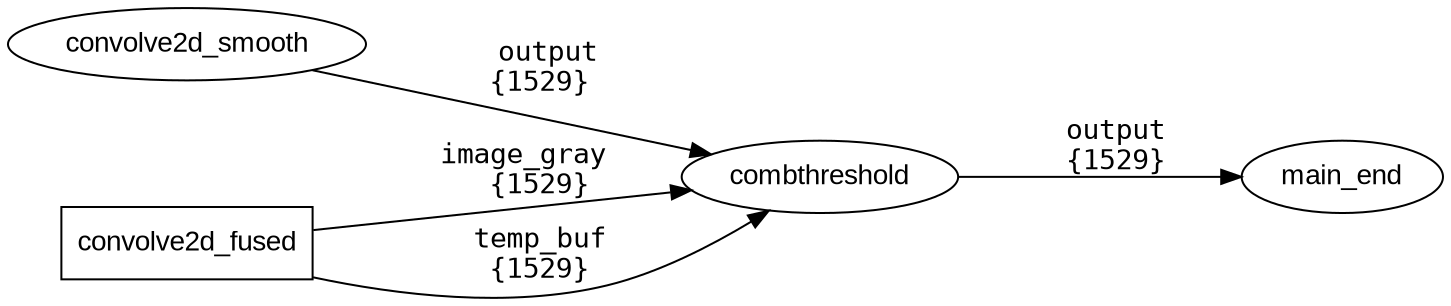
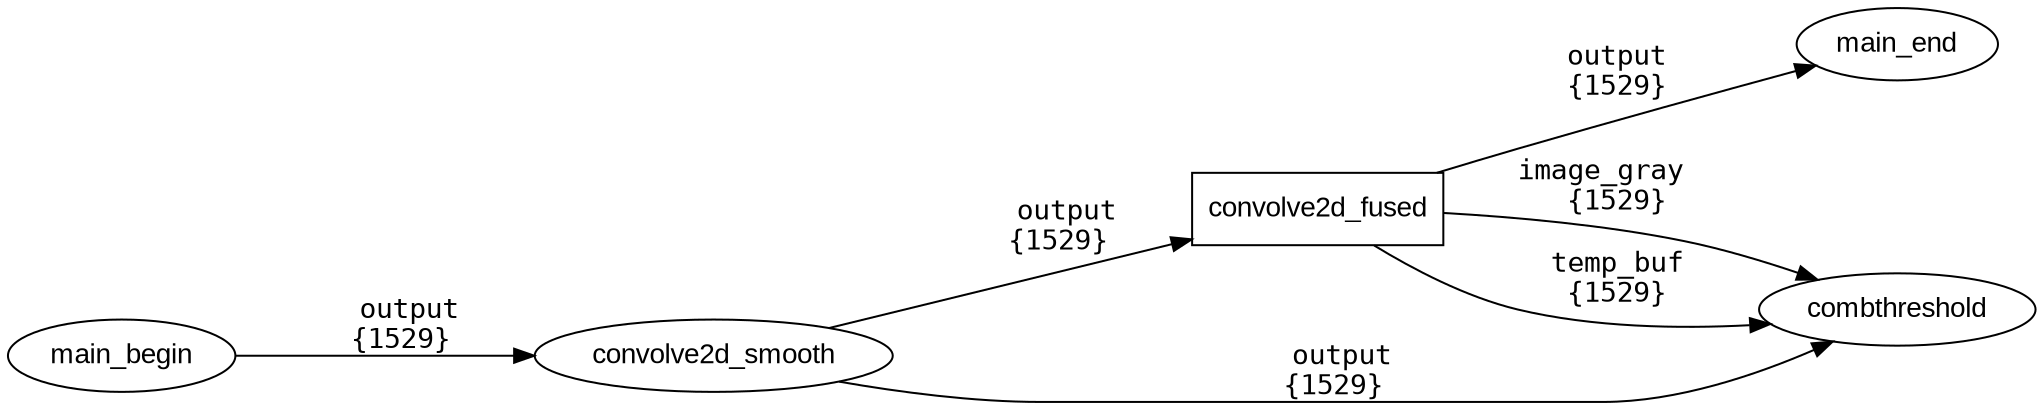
edge "combthreshold" -> "main_end": now "convolve2d_fused" -> "main_end"
edge "convolve2d_smooth" -> "convolve2d_fused": added, label "output {1529}"
node "main_begin": added
